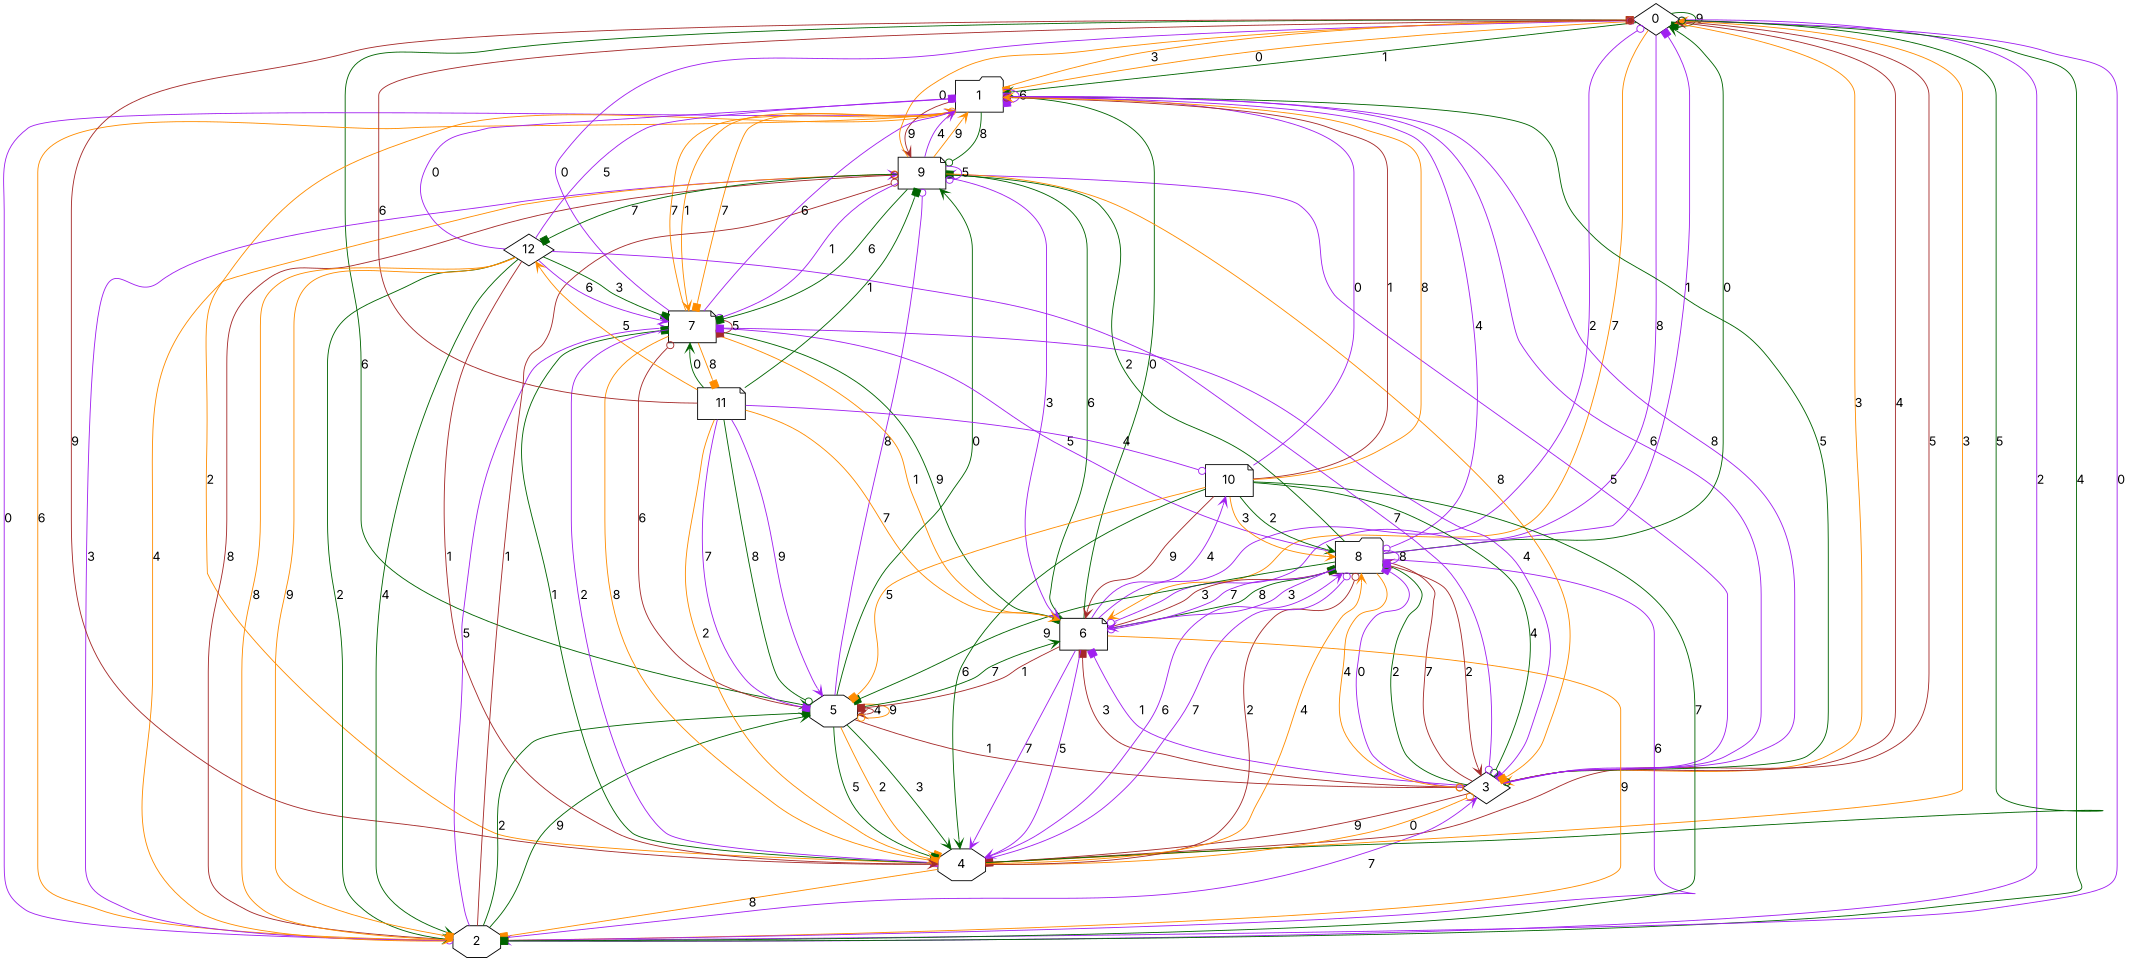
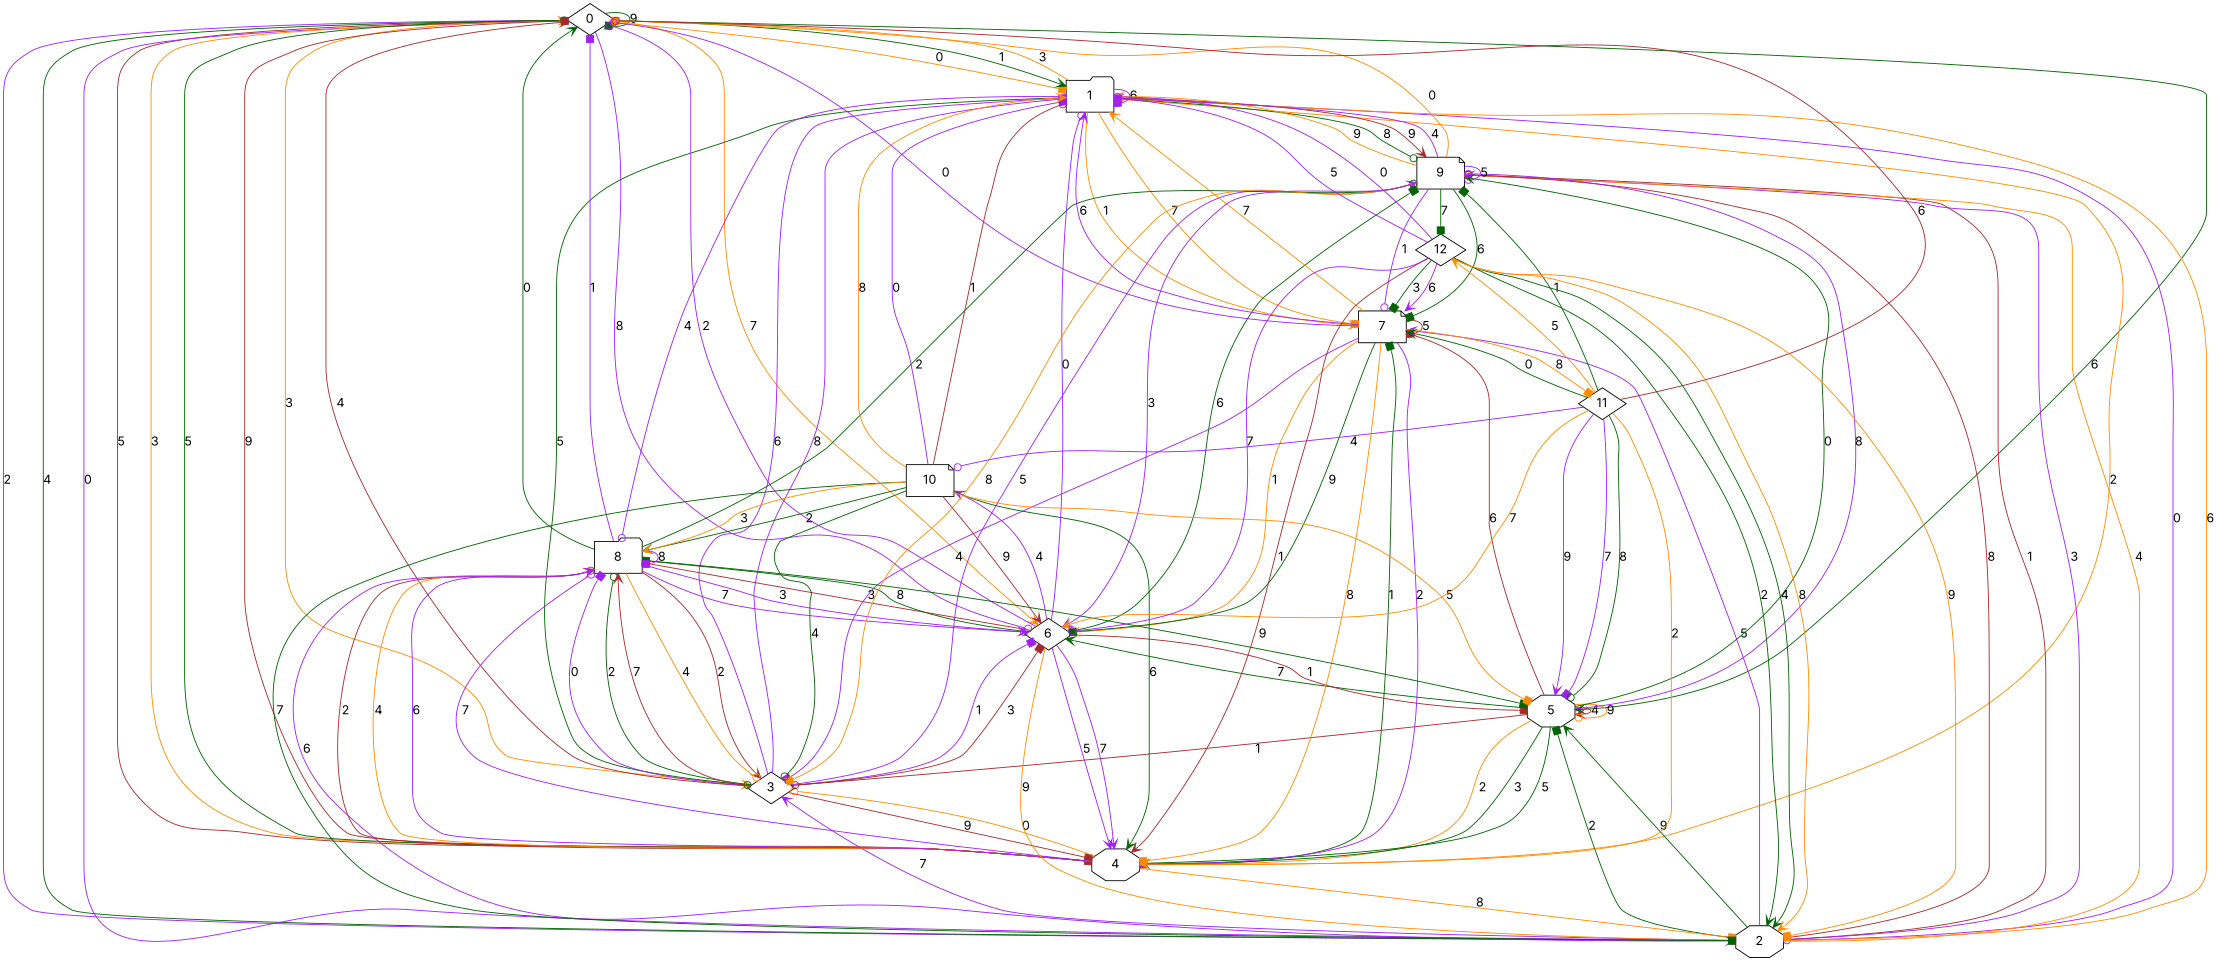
edge "6" -> "1": color darkgreen -> purple
edge "12" -> "3": now "12" -> "6"
node "11": shape note -> diamond
edge "8" -> "7": removed, label "5"
node "6": shape note -> diamond
